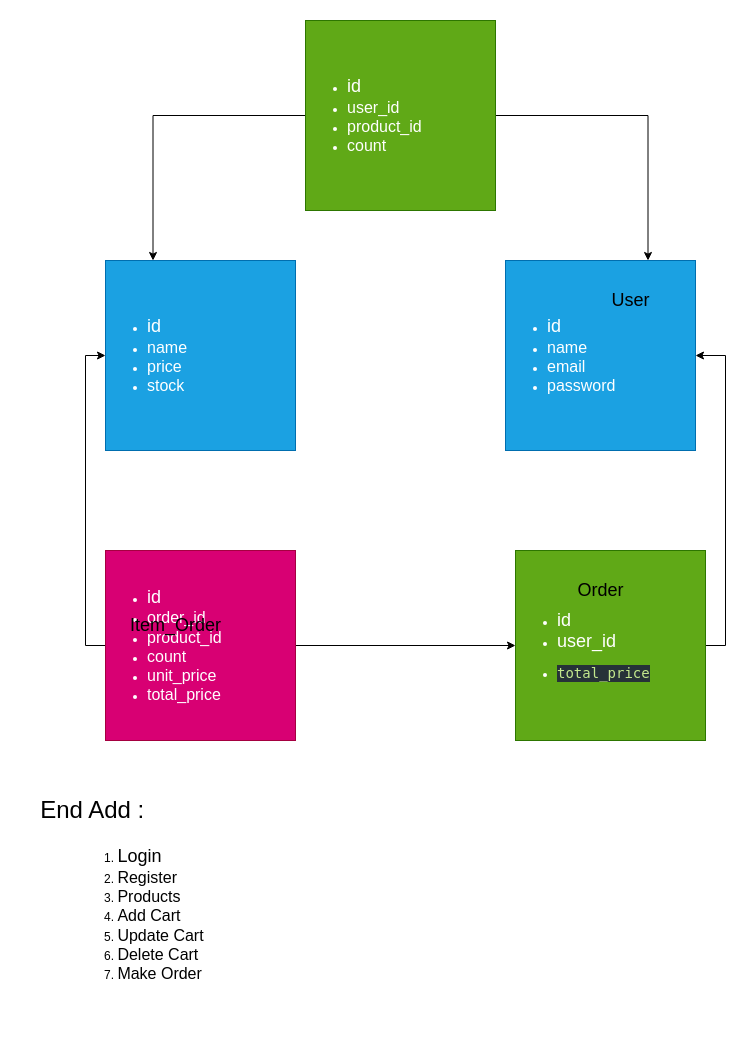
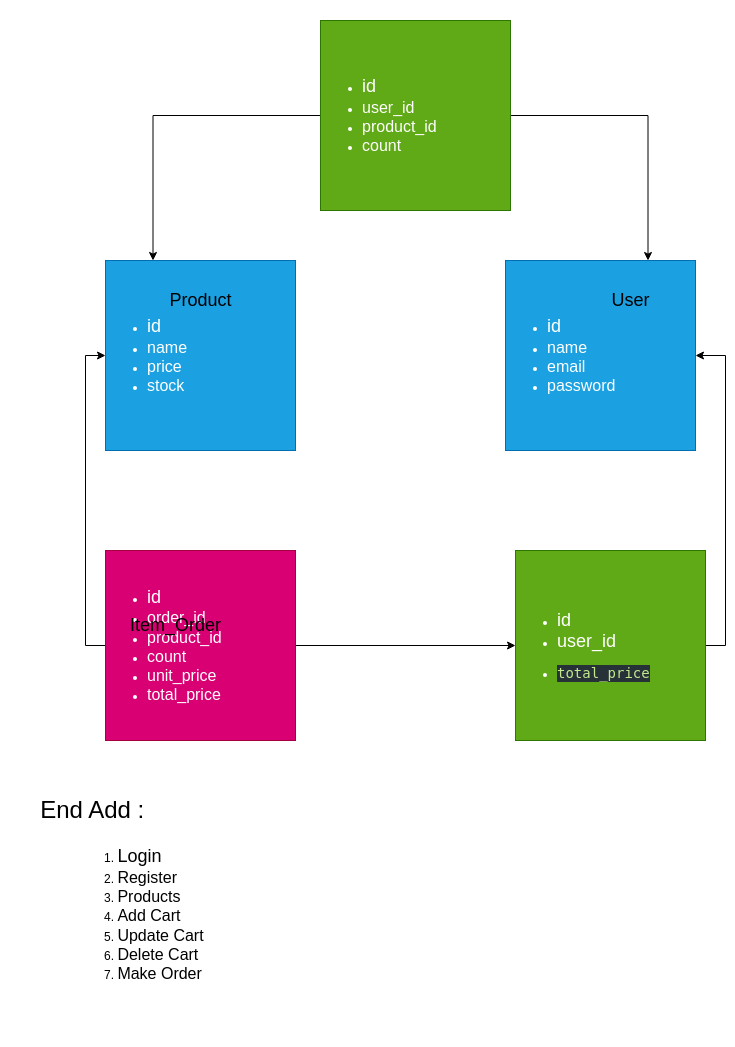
node "id user_id product_id count": moved (401, 116) -> (416, 116)
node "Product": added
node "Order": removed
